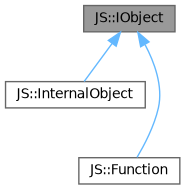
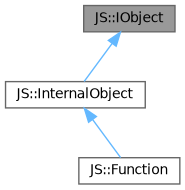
edge "JS::Function" -> "JS::IObject": now "JS::Function" -> "JS::InternalObject"
